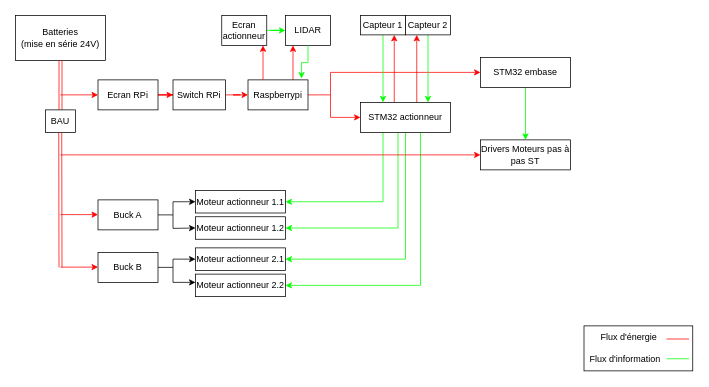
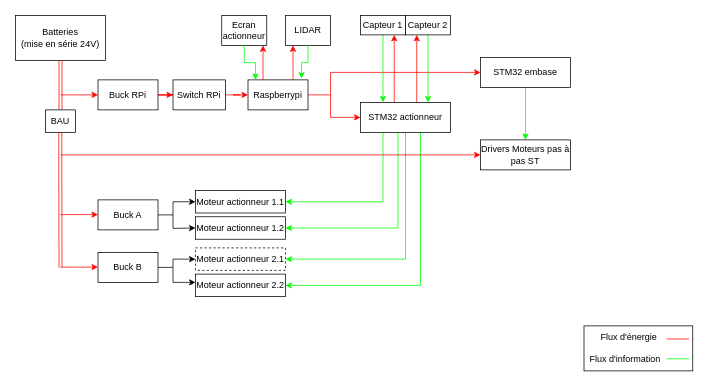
edge "Ecran actionneur" -> "LIDAR": now "Ecran actionneur" -> "Raspberrypi"
node "Ecran RPi": label "Ecran RPi" -> "Buck RPi"
node "Moteur actionneur 2.1": style solid -> dashed
